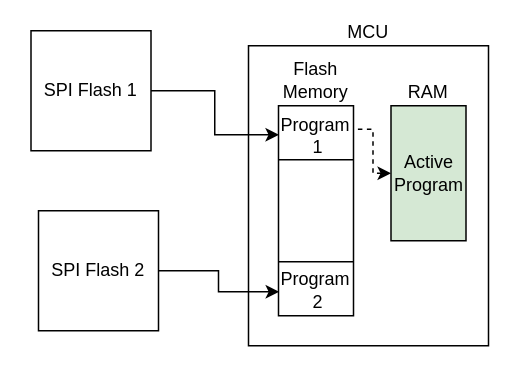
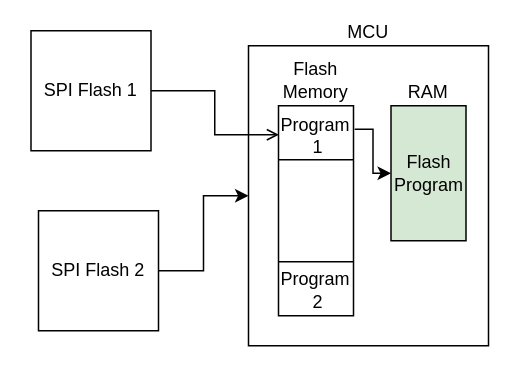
edge "SPI Flash 1" -> "Flash Memory": arrowhead classic -> open
edge "Flash Memory" -> "RAM": style dashed -> solid
node "Active Program": label "Active Program" -> "Flash Program"
edge "SPI Flash 2" -> "Flash Memory": now "SPI Flash 2" -> "MCU"
